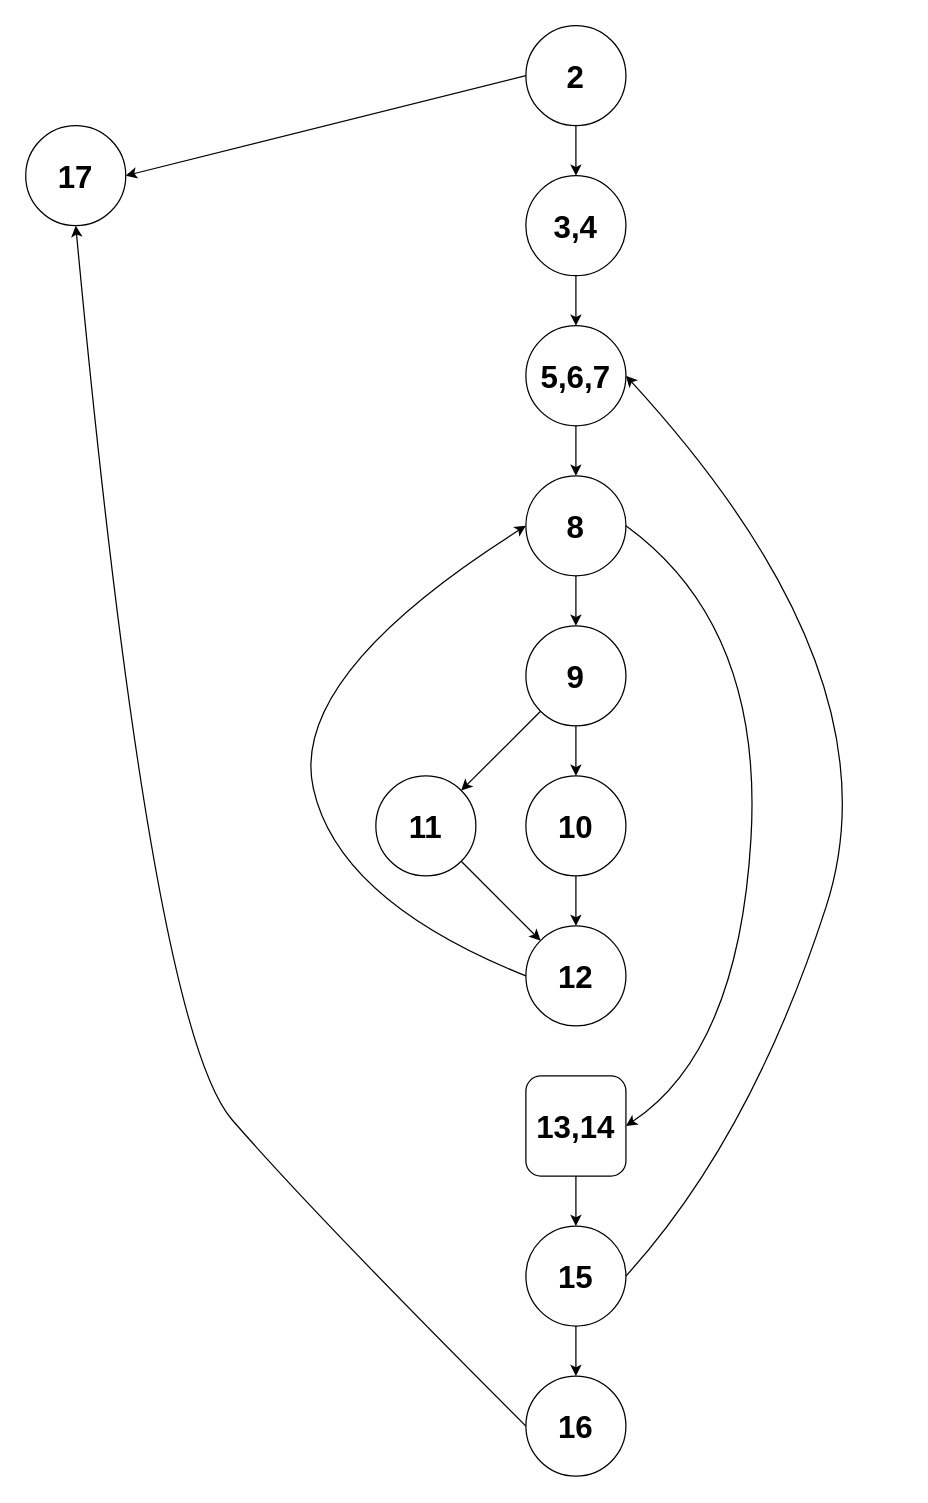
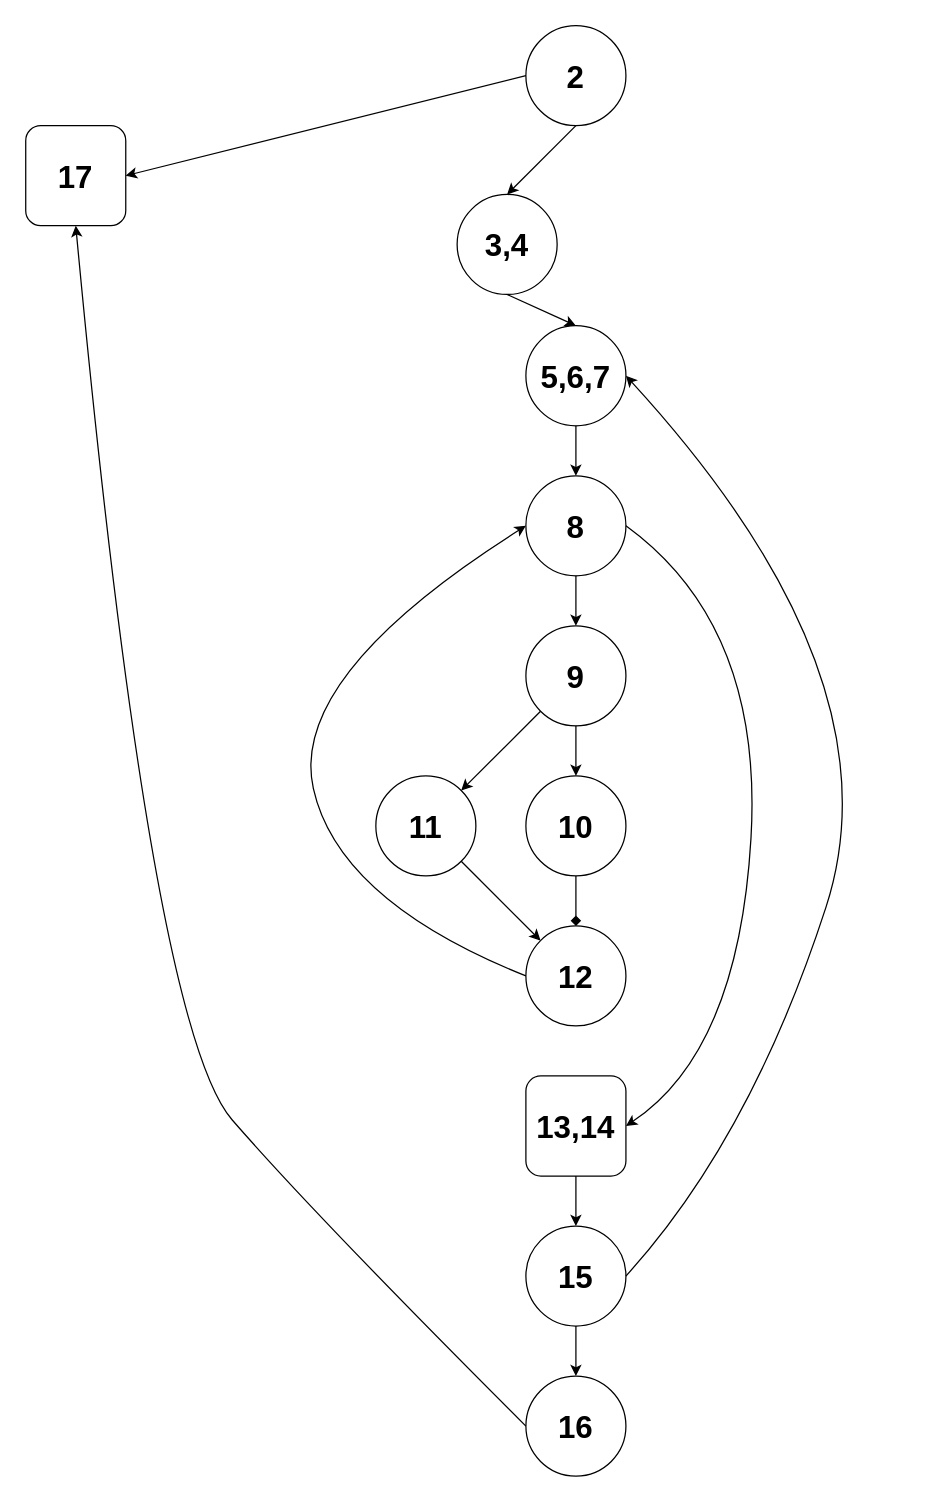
node "17": shape ellipse -> rounded rectangle
node "3,4": moved (576, 226) -> (507, 244)
edge "10" -> "12": arrowhead classic -> diamond
